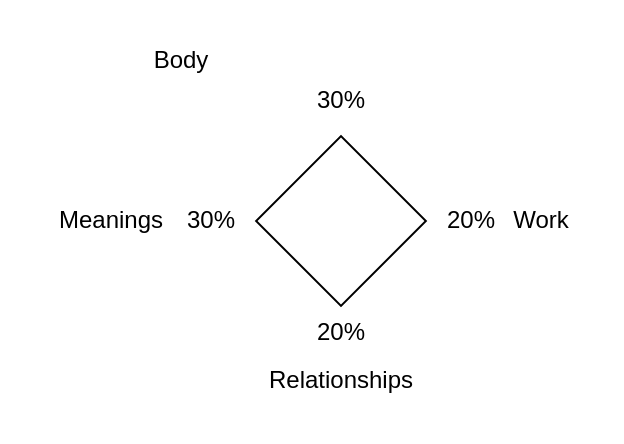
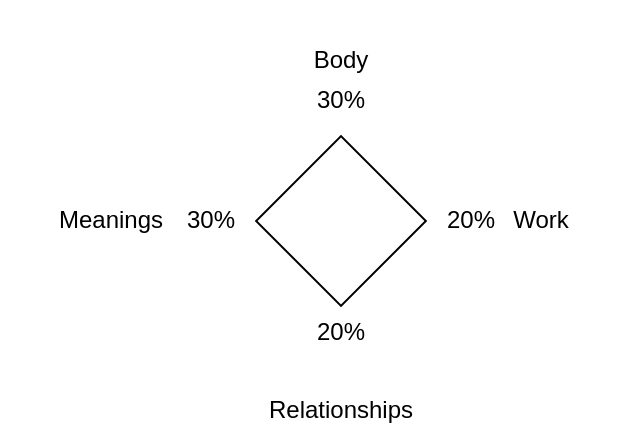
node "Body": moved (181, 61) -> (341, 61)
node "Relationships": moved (341, 381) -> (341, 411)
